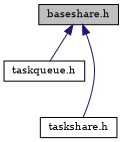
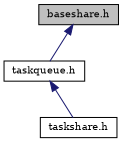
edge "taskshare.h" -> "baseshare.h": now "taskshare.h" -> "taskqueue.h"
